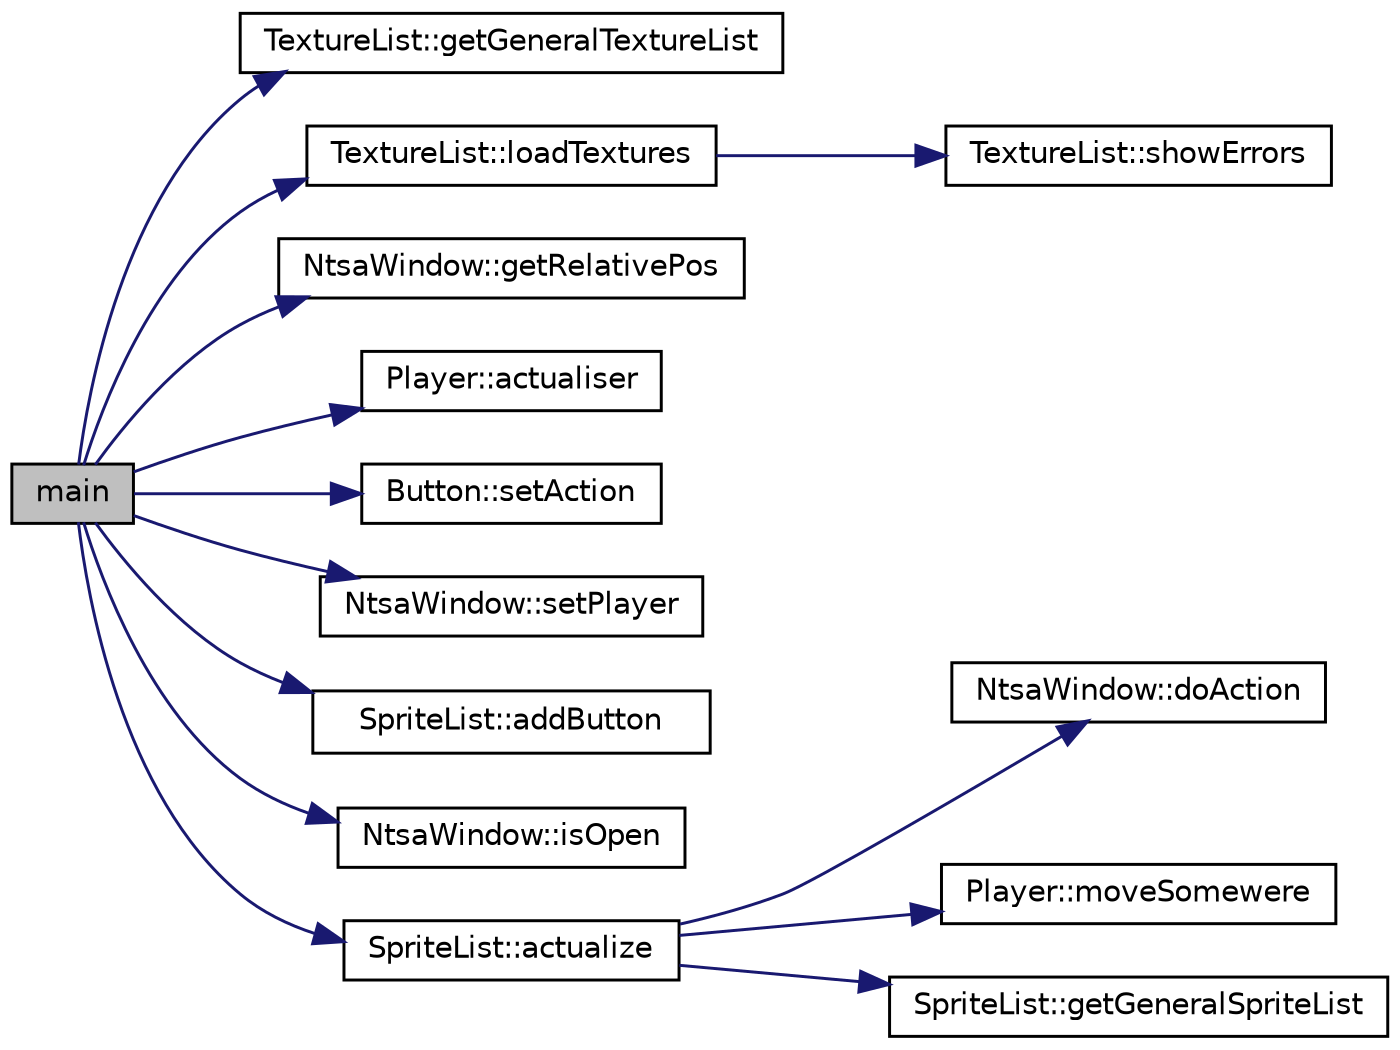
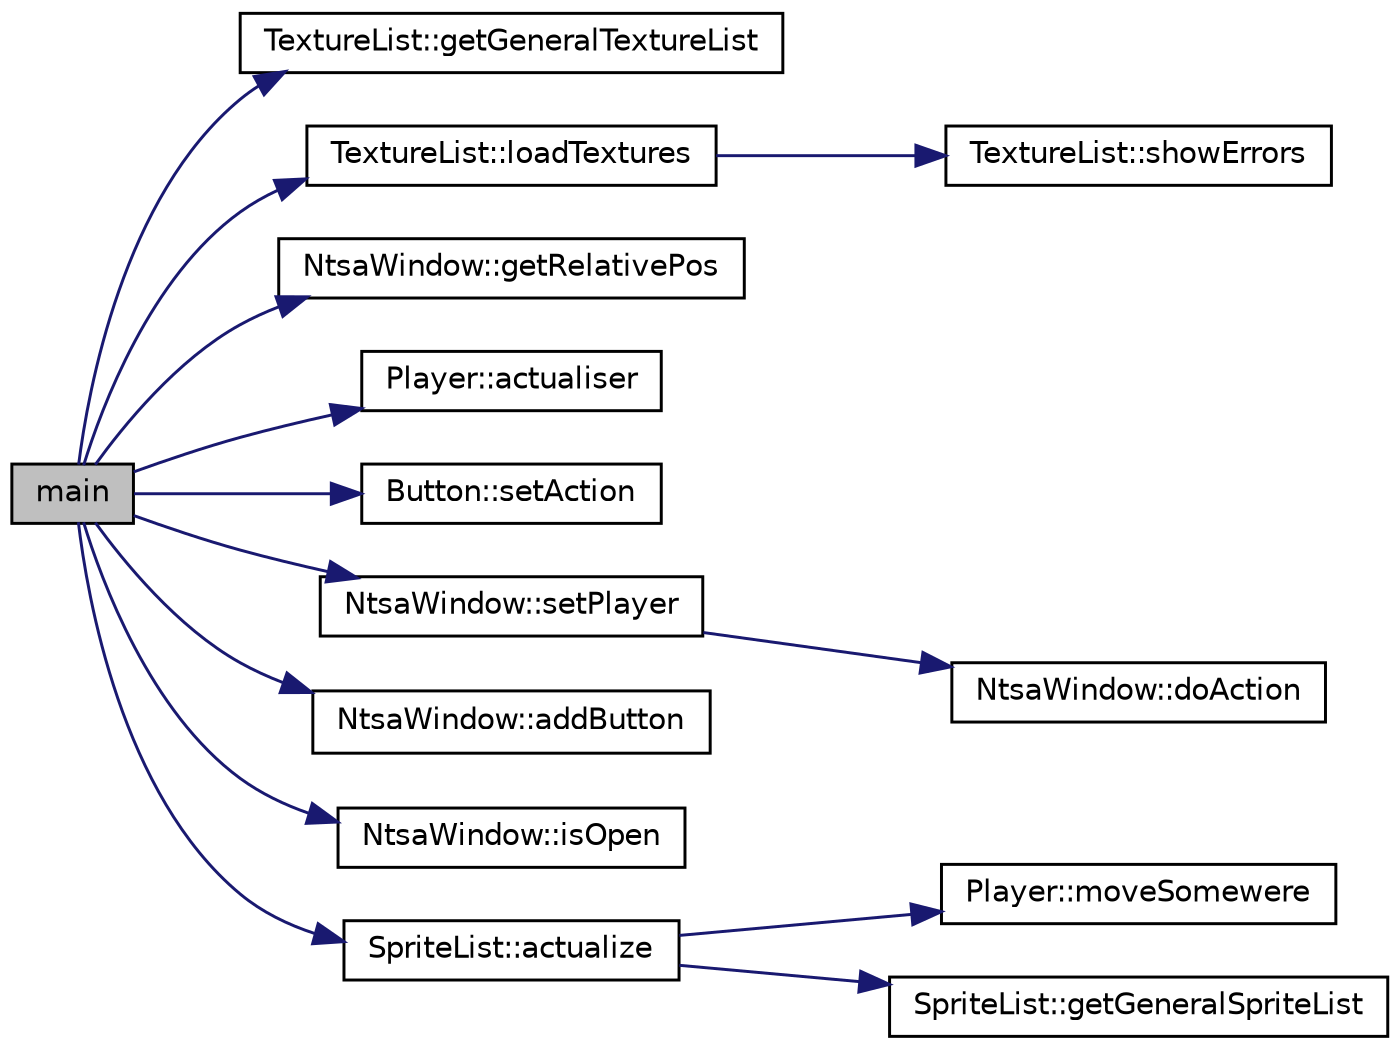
node "SpriteList::addButton": label "SpriteList::addButton" -> "NtsaWindow::addButton"
edge "SpriteList::actualize" -> "NtsaWindow::doAction": now "NtsaWindow::setPlayer" -> "NtsaWindow::doAction"
